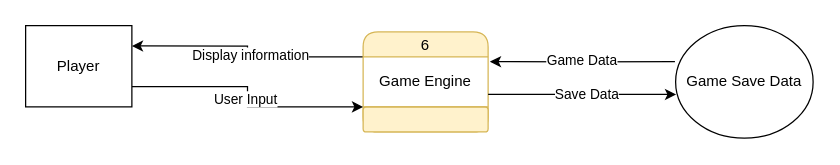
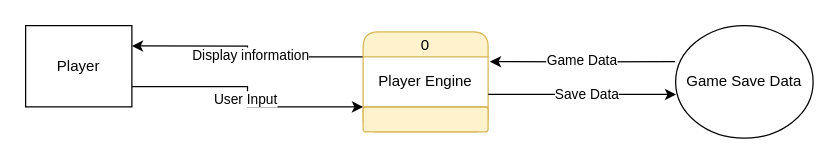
node "6": label "6" -> "0"
node "Game Engine": label "Game Engine" -> "Player Engine"
